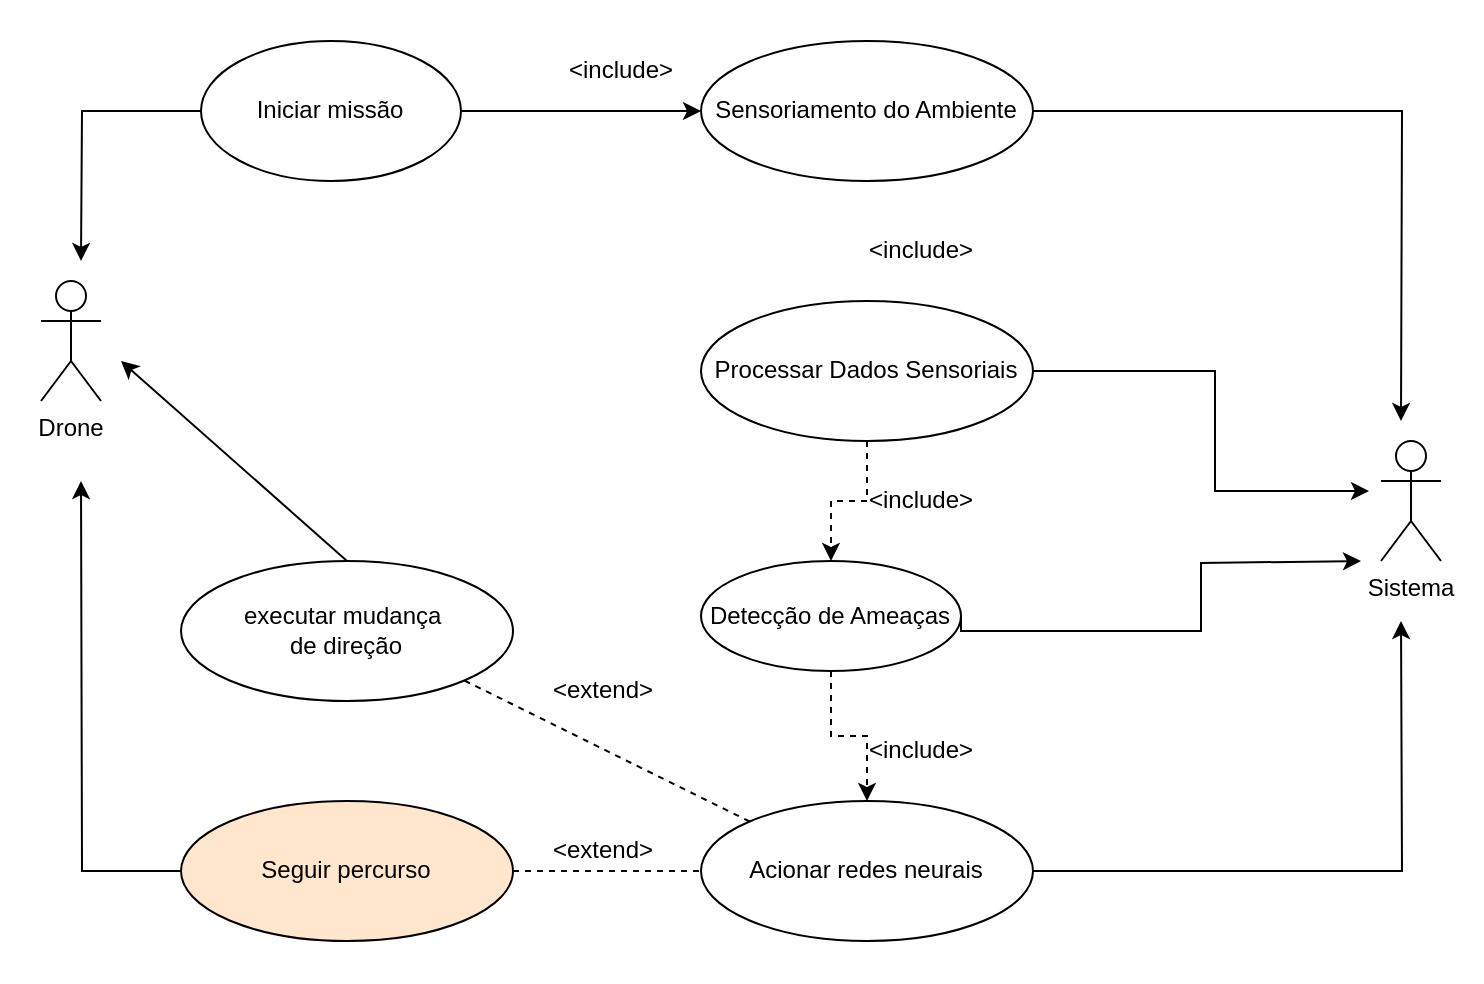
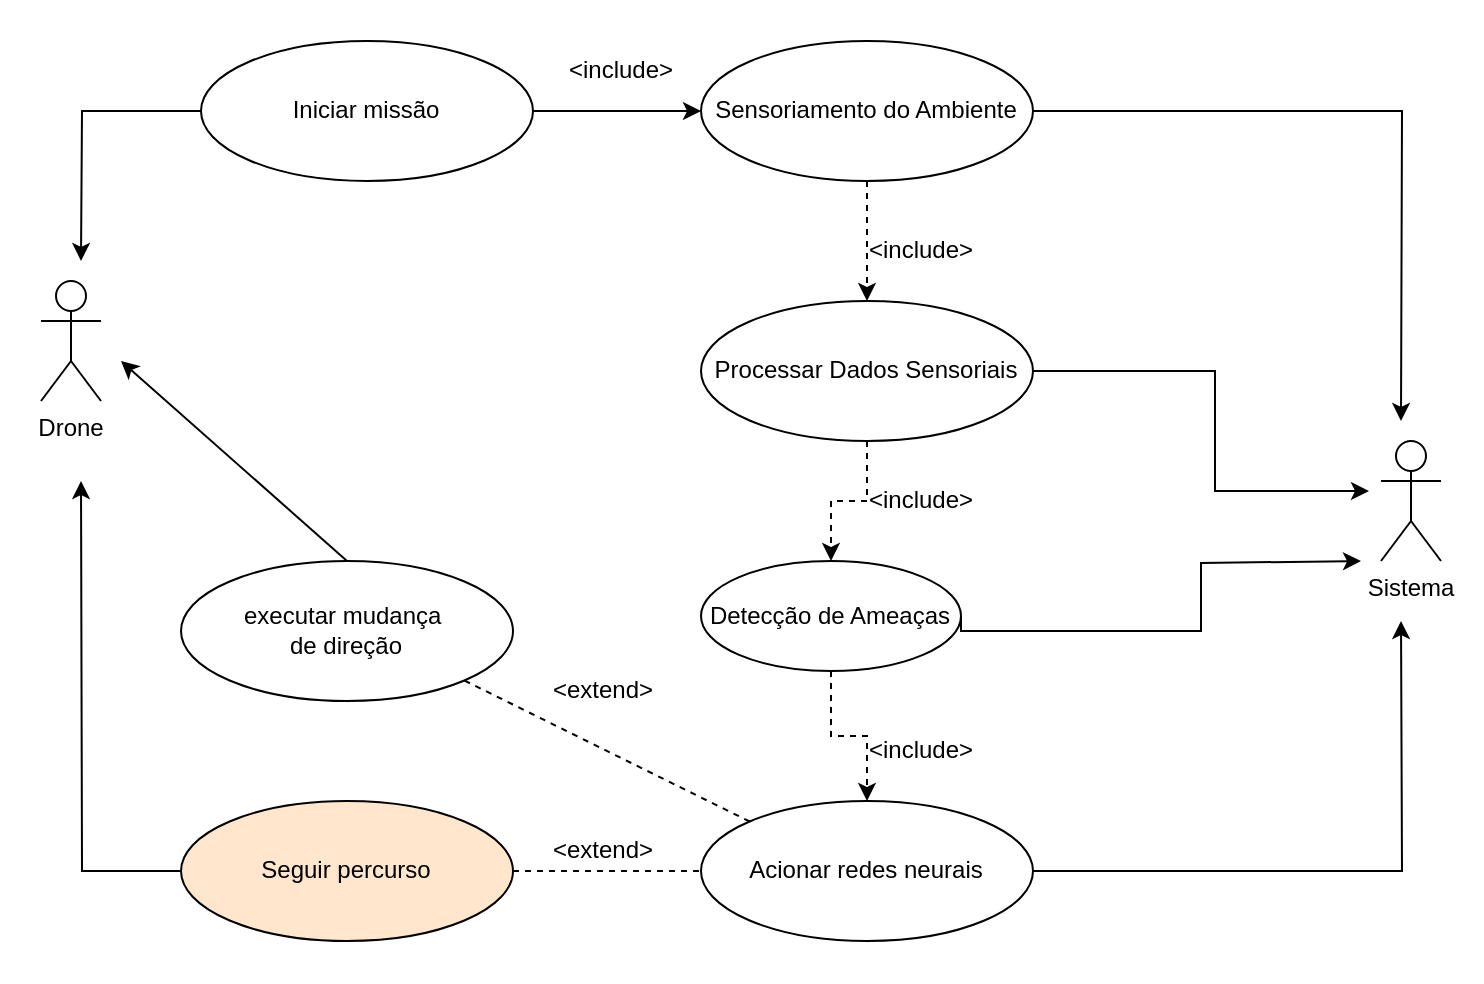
node "Iniciar missão": size 260x140 -> 332x140
edge "Sensoriamento do Ambiente" -> "Processar Dados Sensoriais": added
